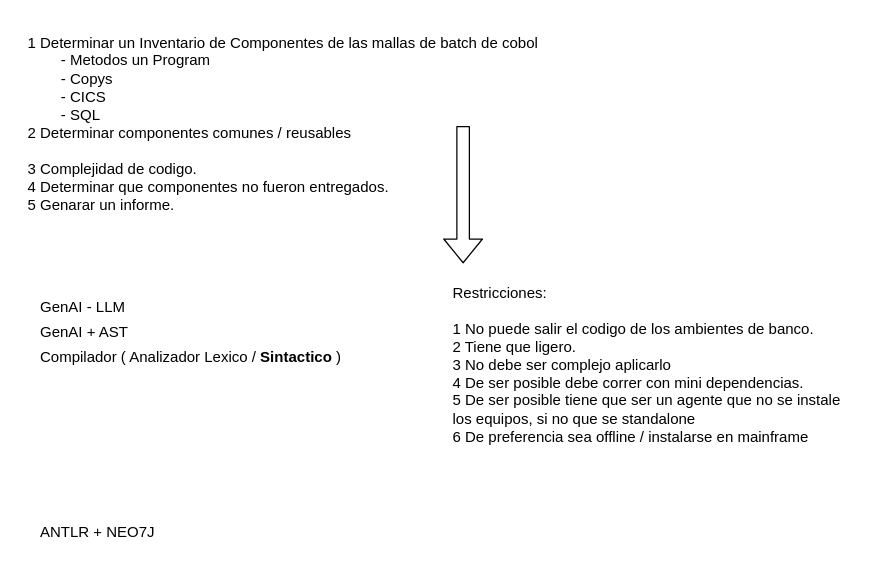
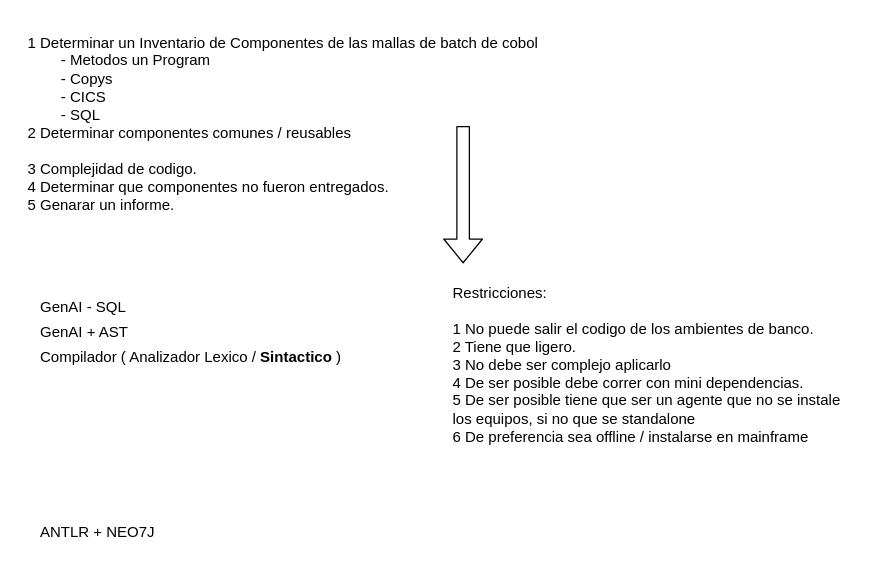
node "GenAI - LLM": label "GenAI - LLM" -> "GenAI - SQL"
